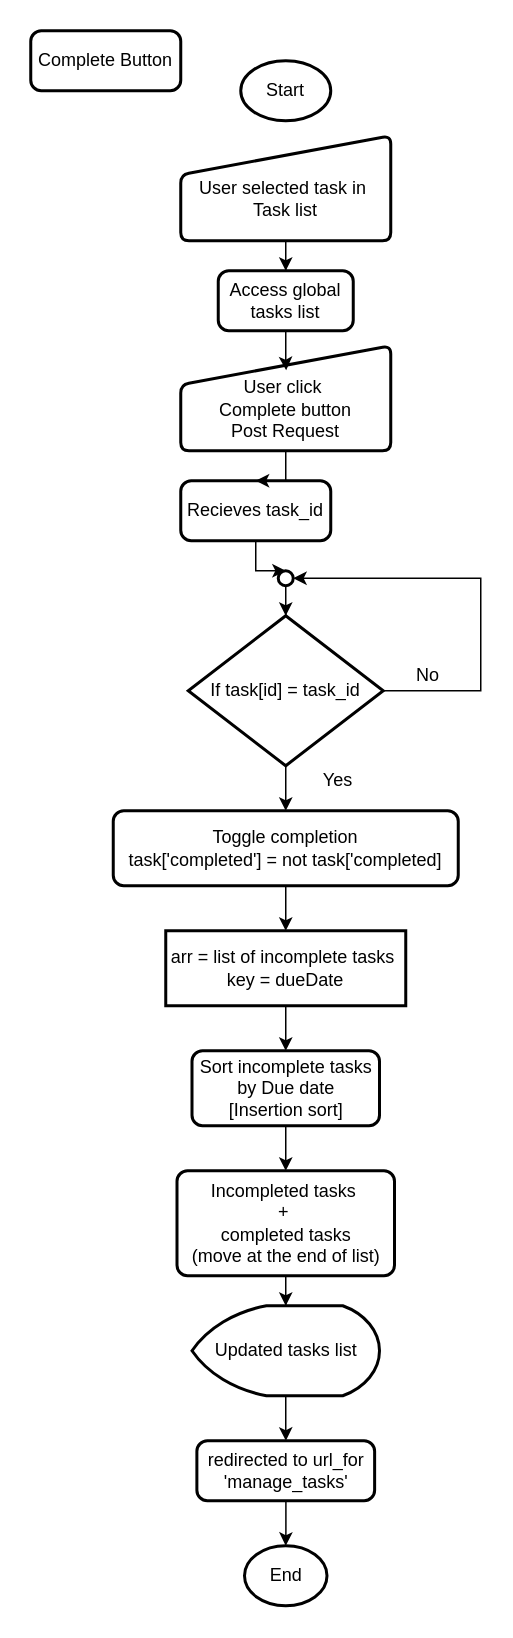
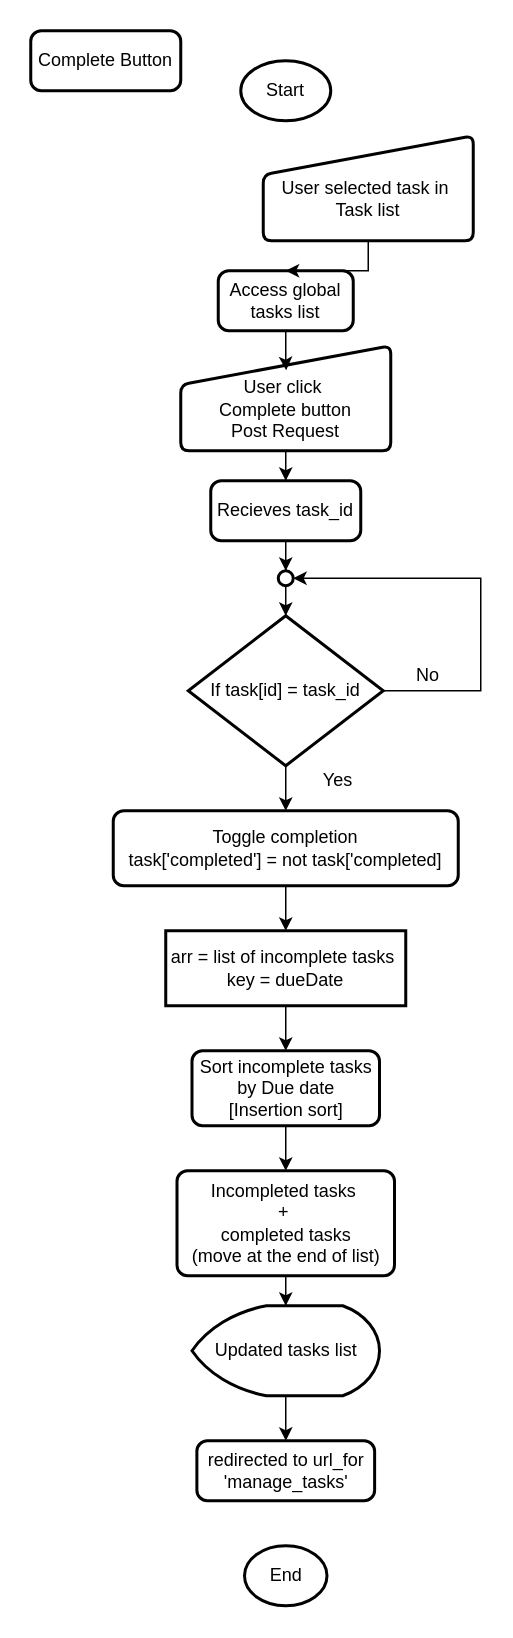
node "User selected task in Task list": moved (286, 188) -> (368, 188)
node "Recieves task_id": moved (256, 511) -> (286, 511)
edge "redirected to url_for 'manage_tasks'" -> "End": removed
